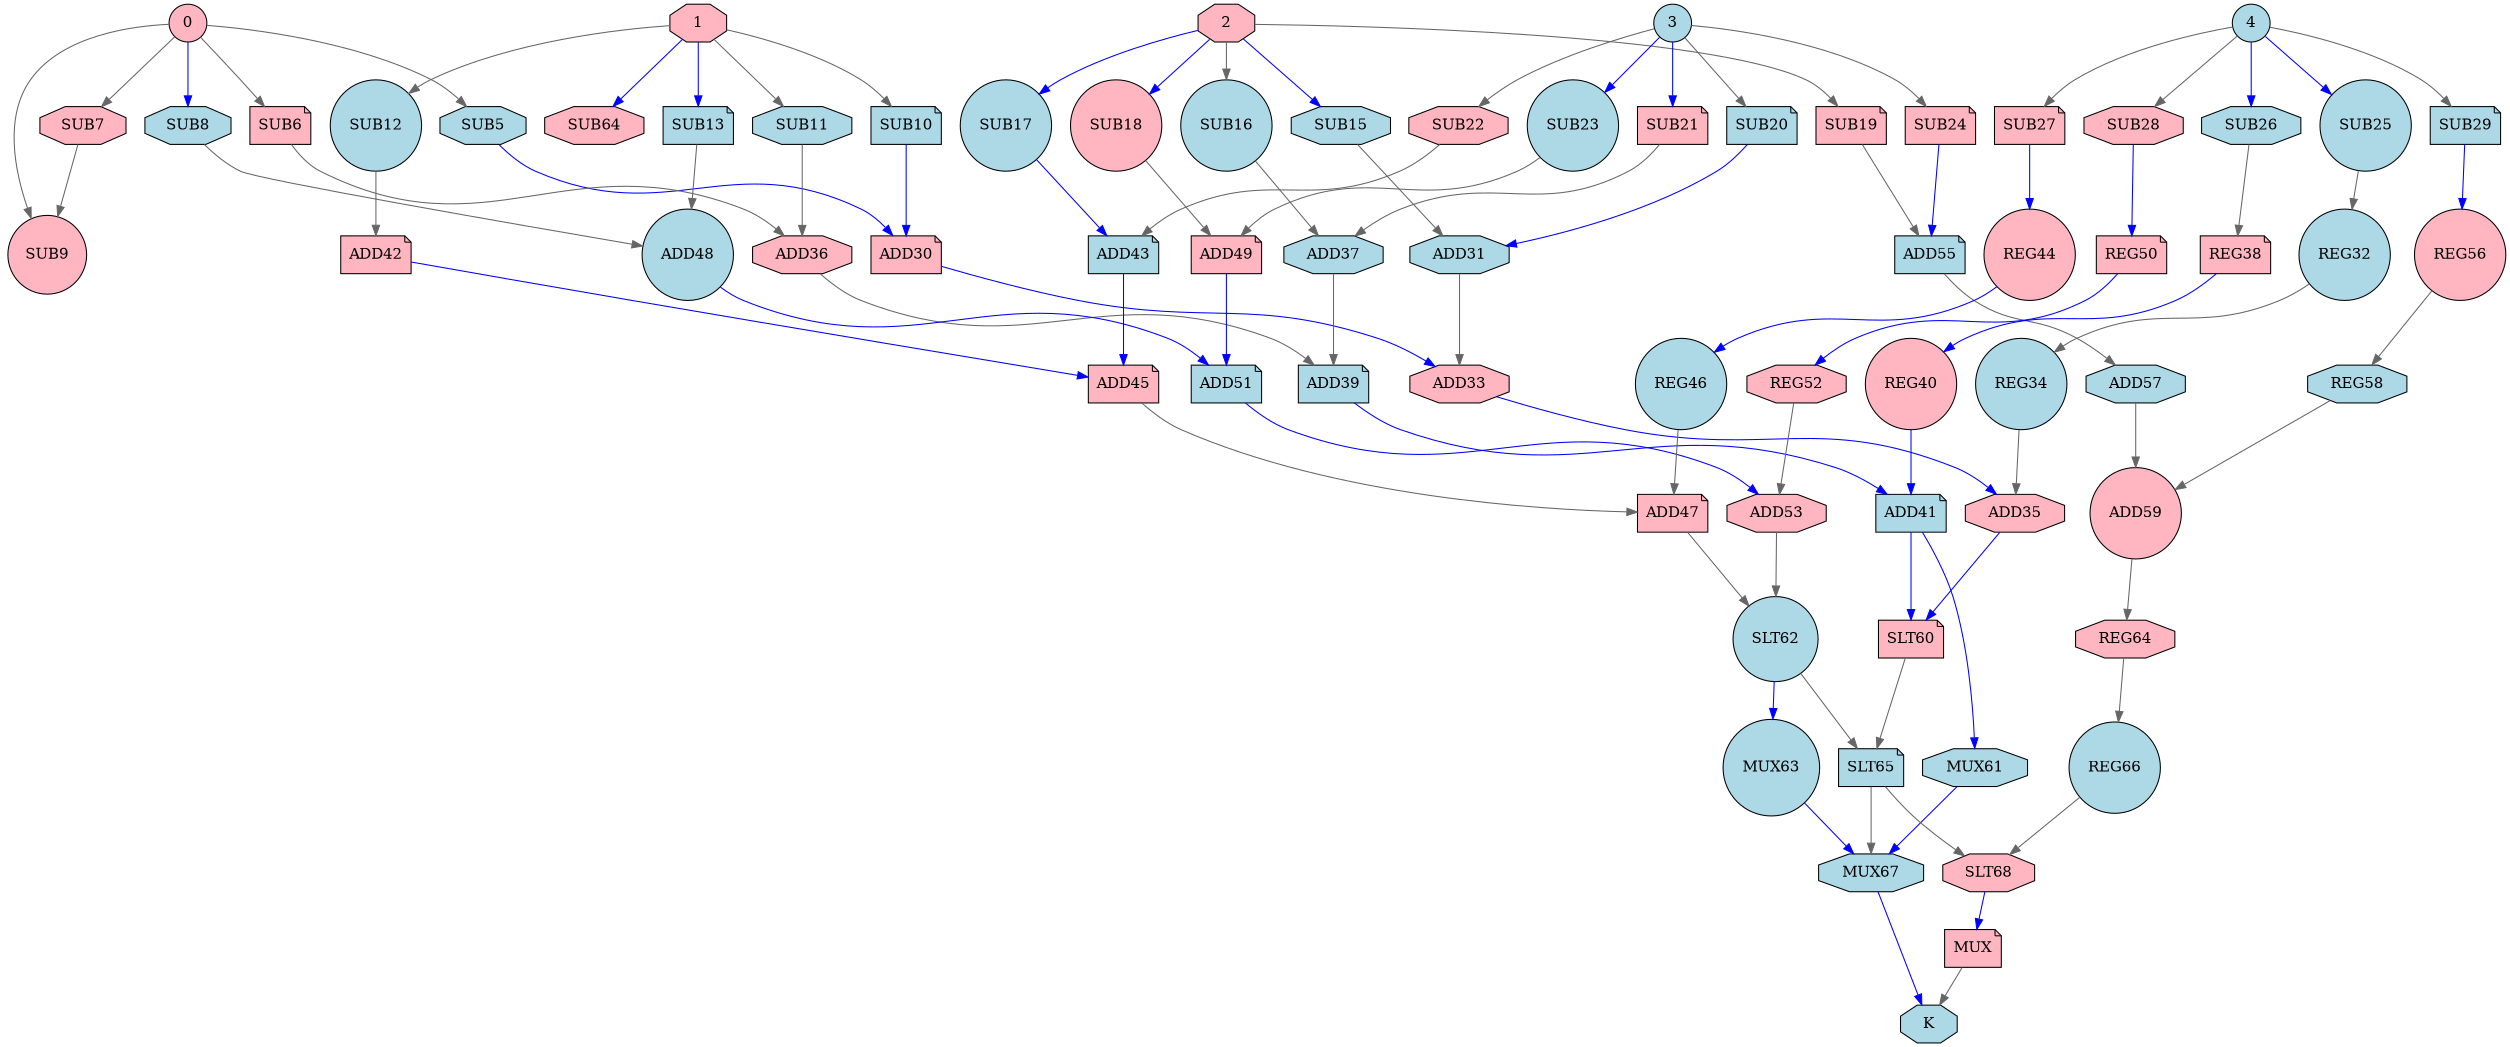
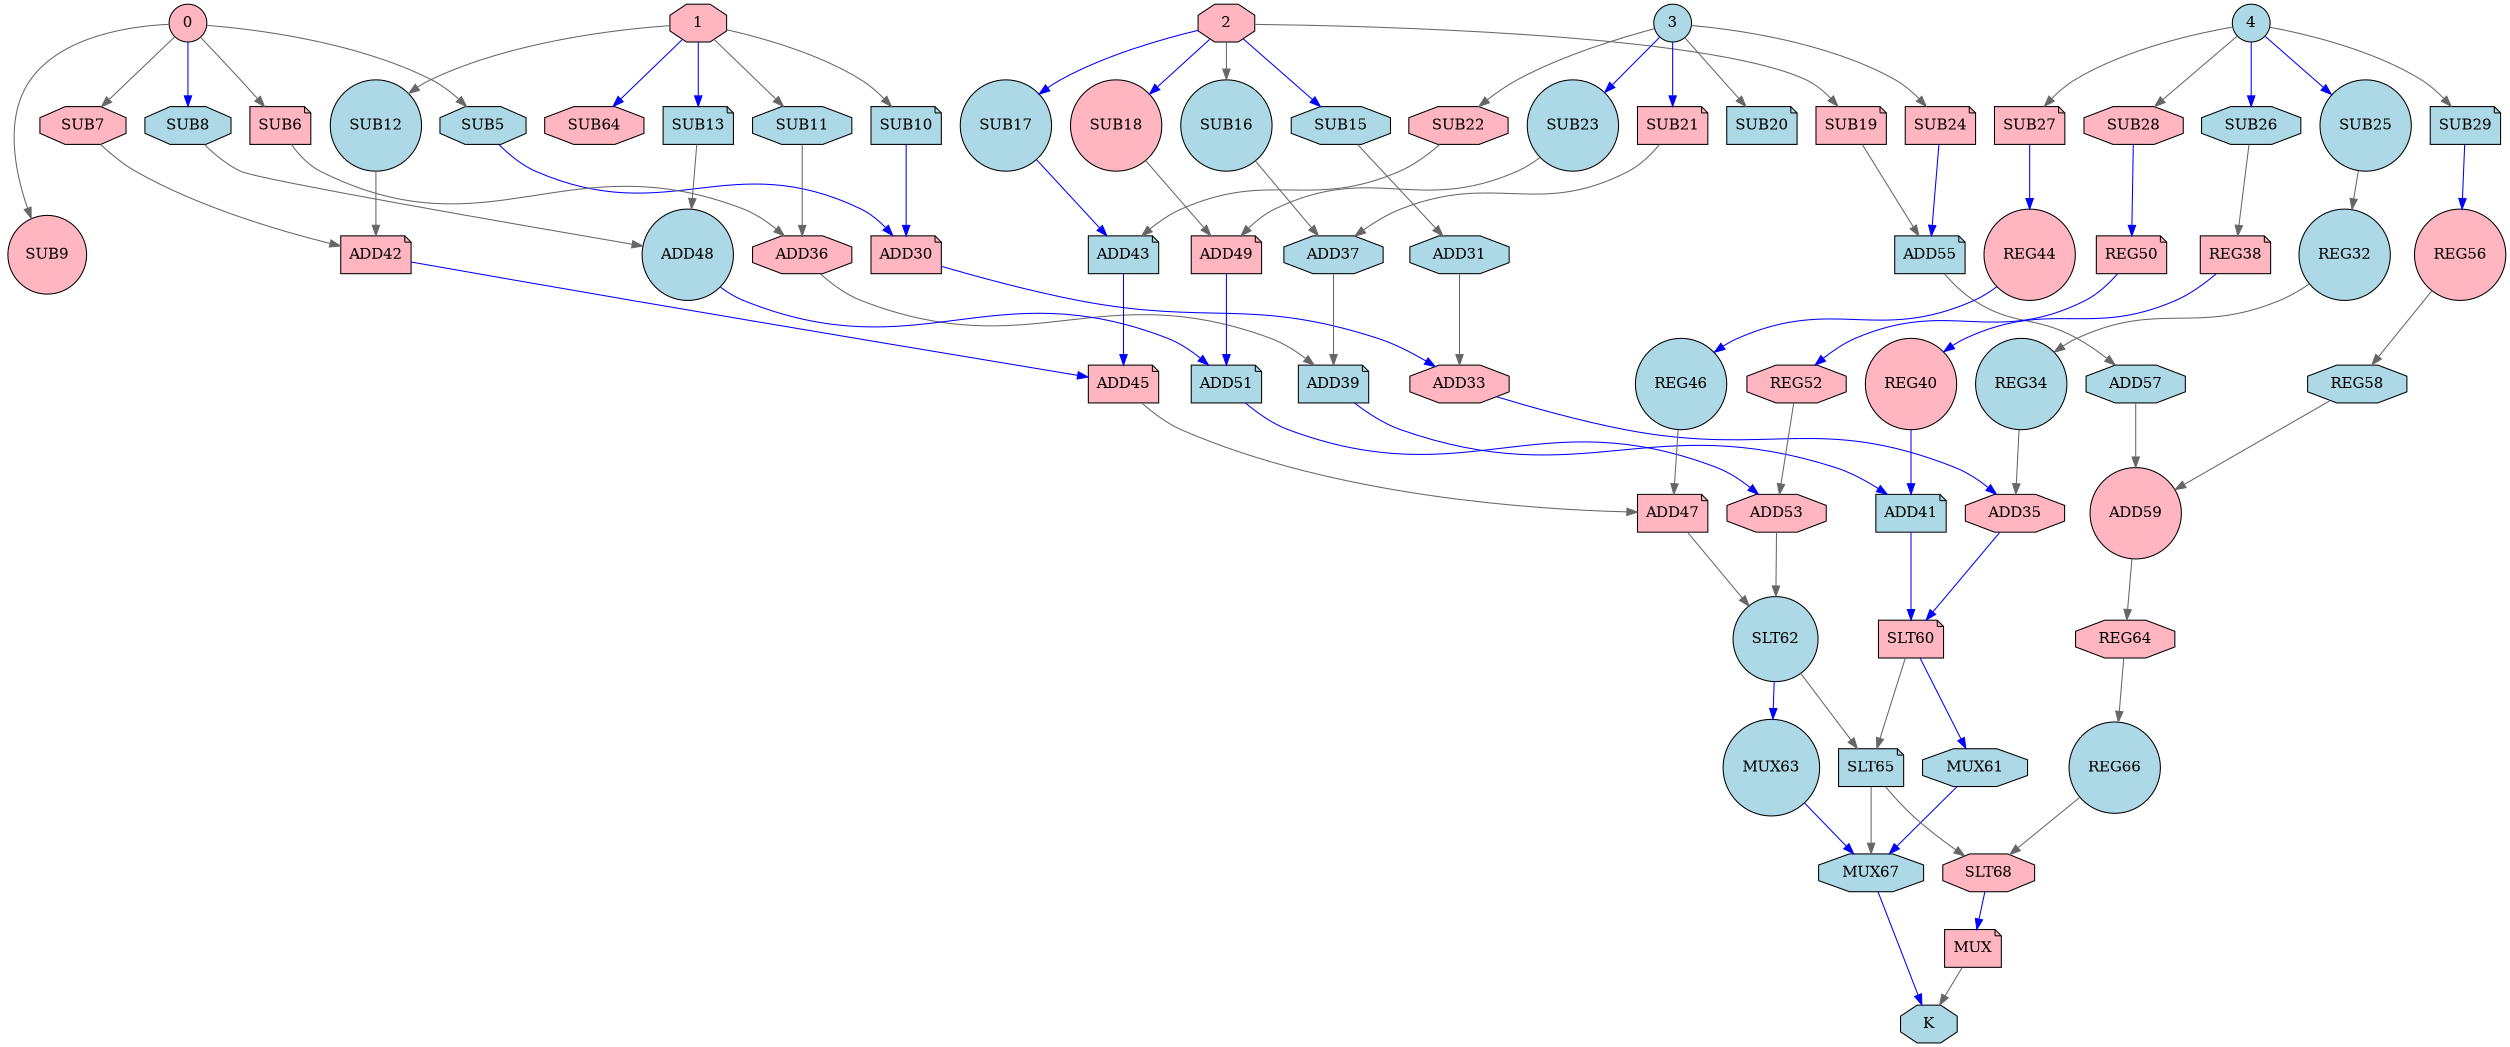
edge "SUB7" -> "SUB9": now "SUB7" -> "ADD42"
edge "SUB20" -> "ADD31": removed
edge "ADD41" -> "MUX61": now "SLT60" -> "MUX61"
